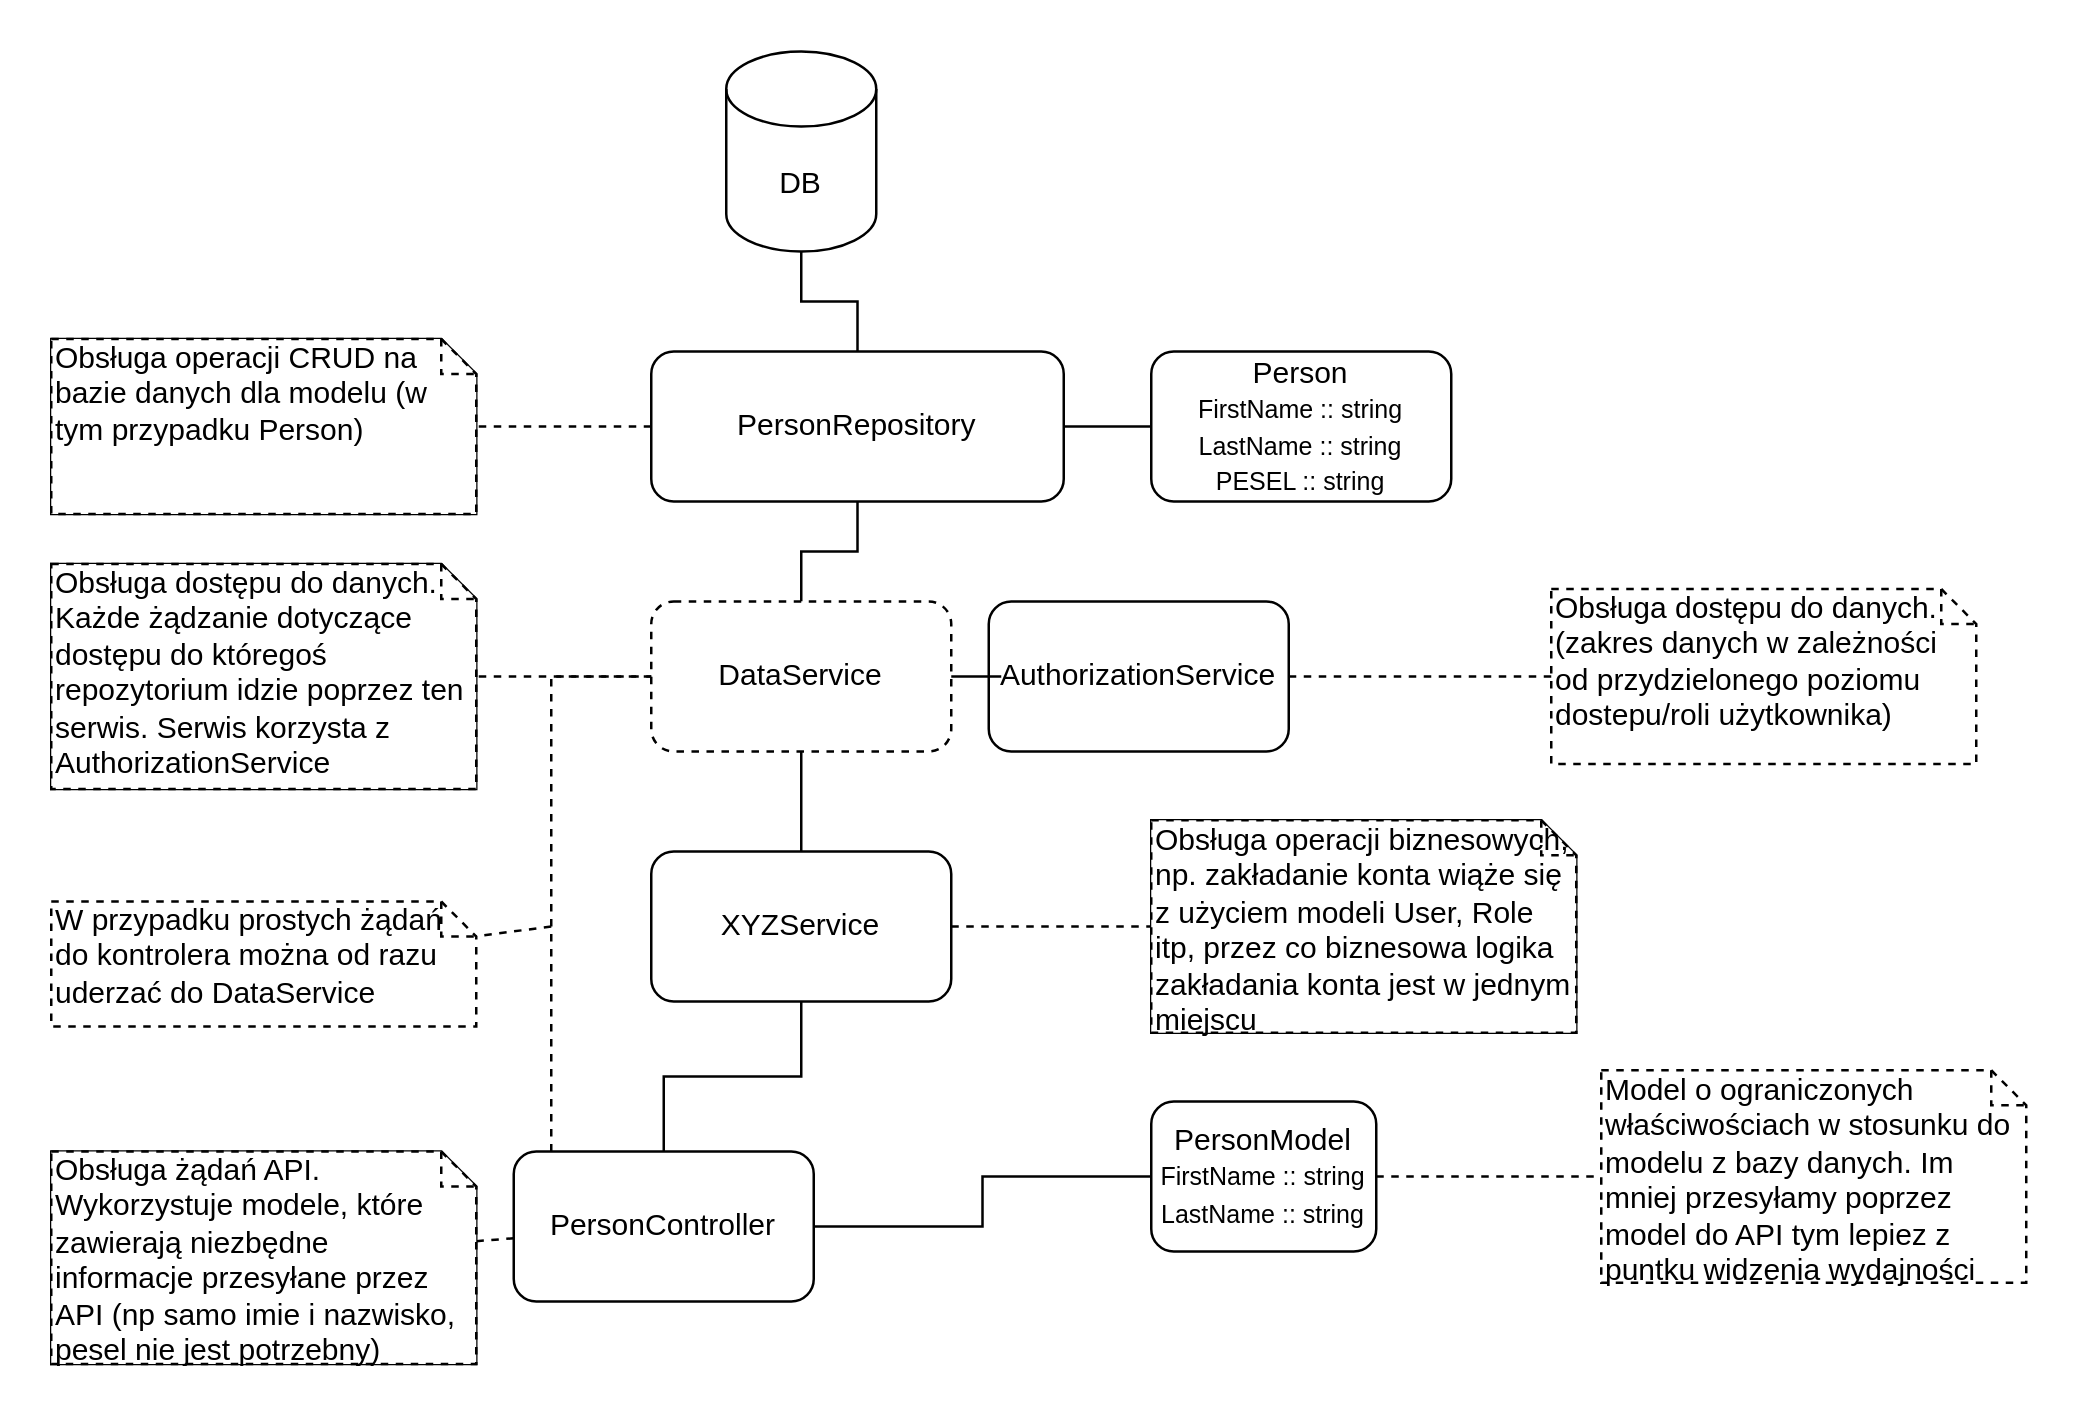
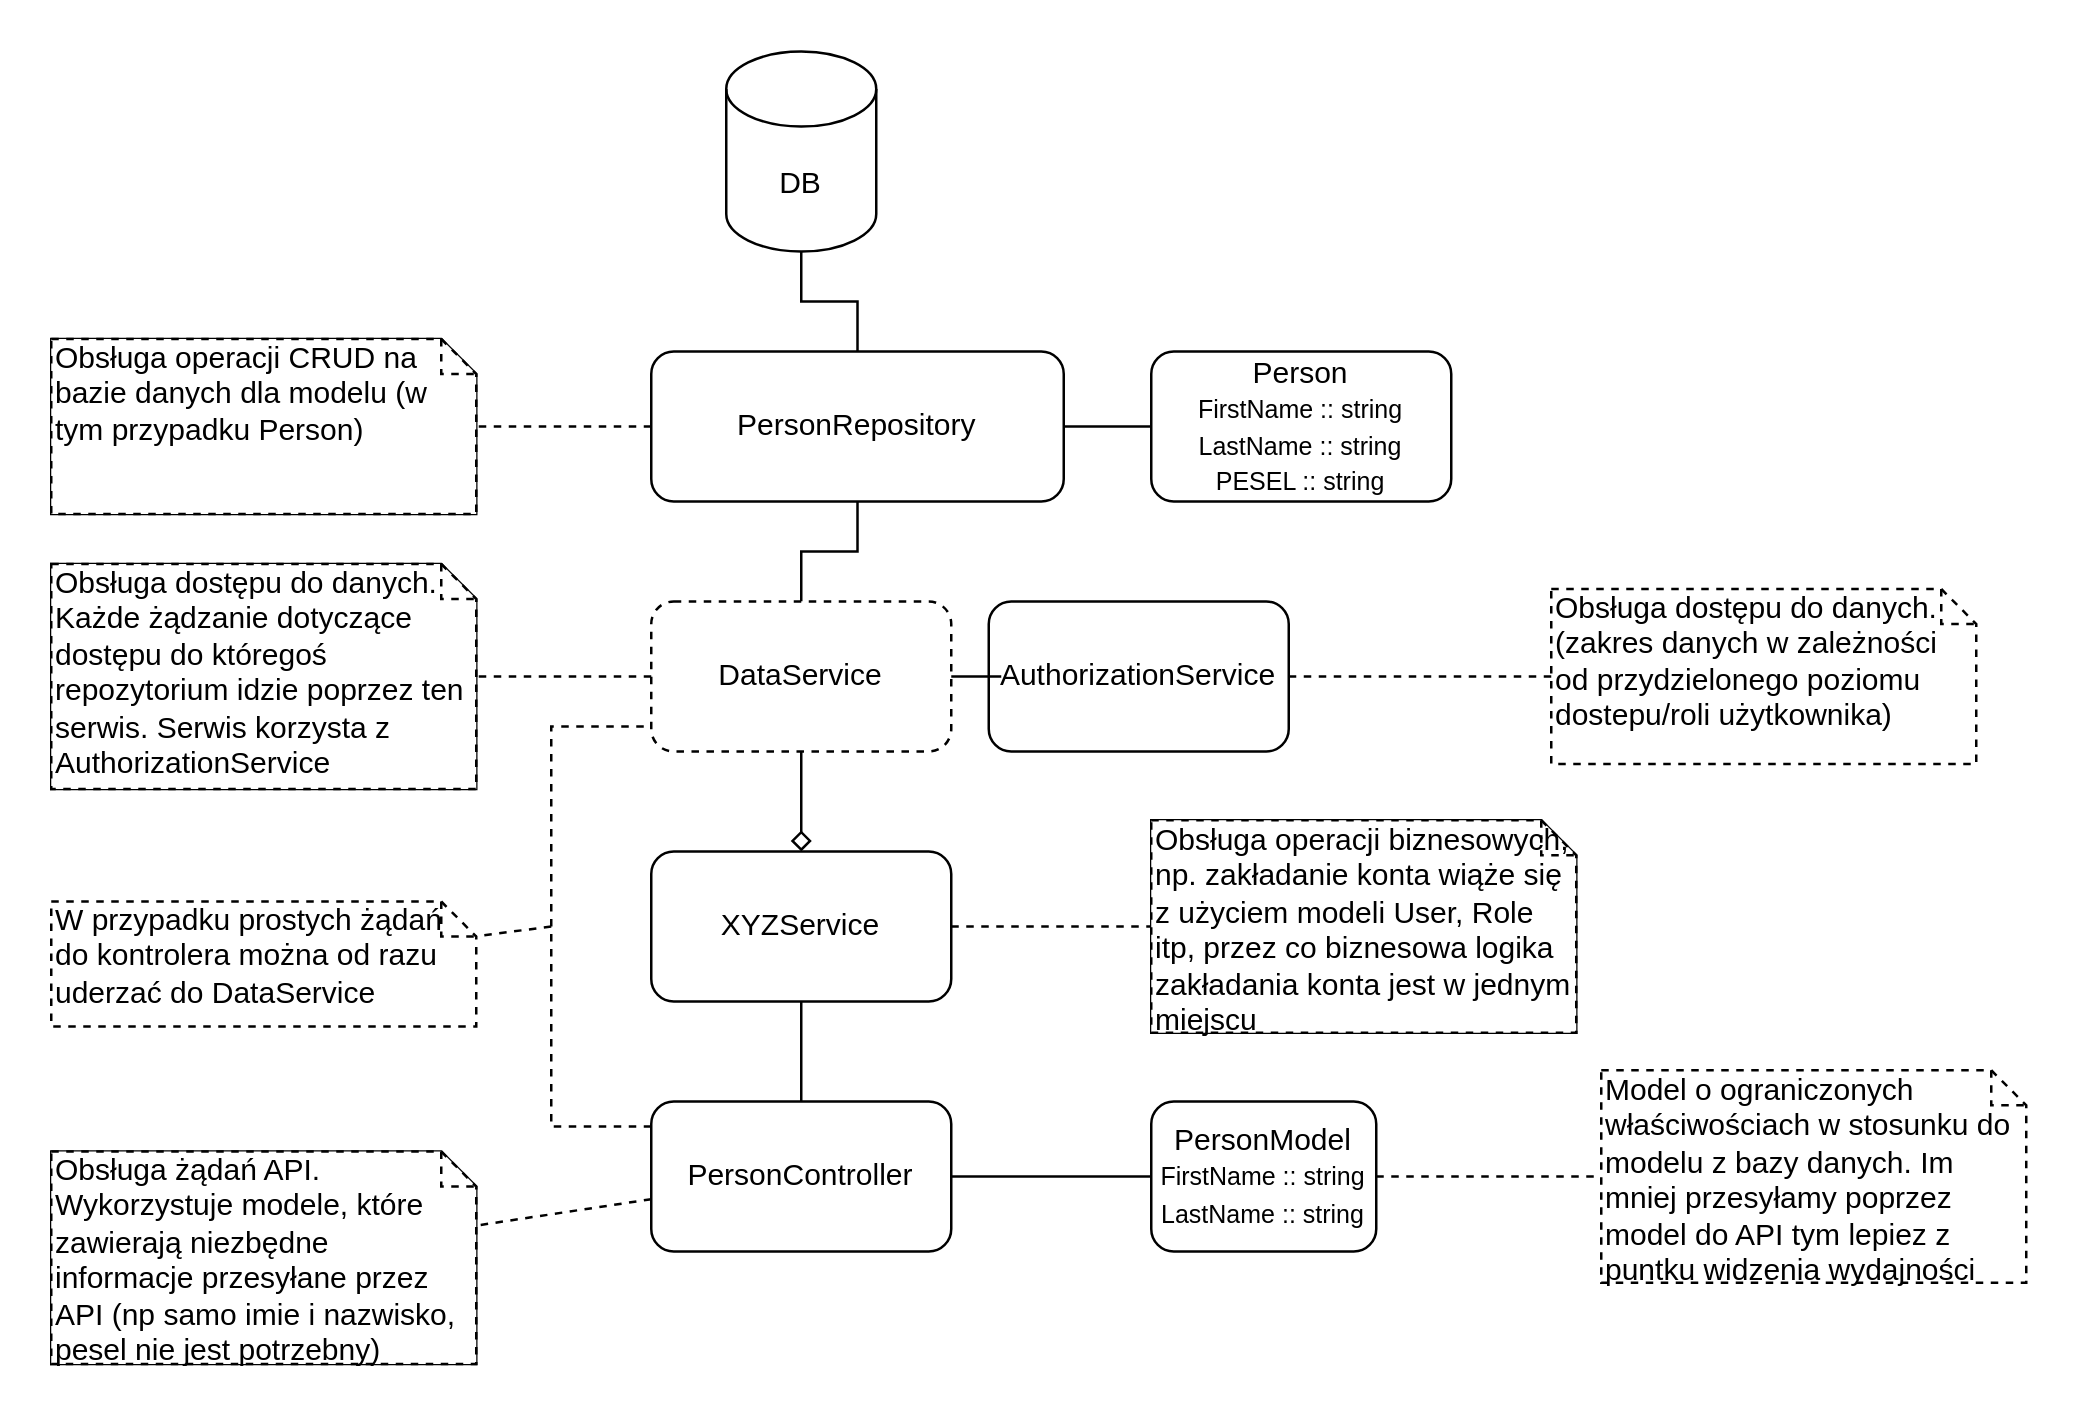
edge "DataService" -- "XYZService": arrowhead none -> diamond
node "PersonController": moved (664, 1226) -> (801, 1176)
